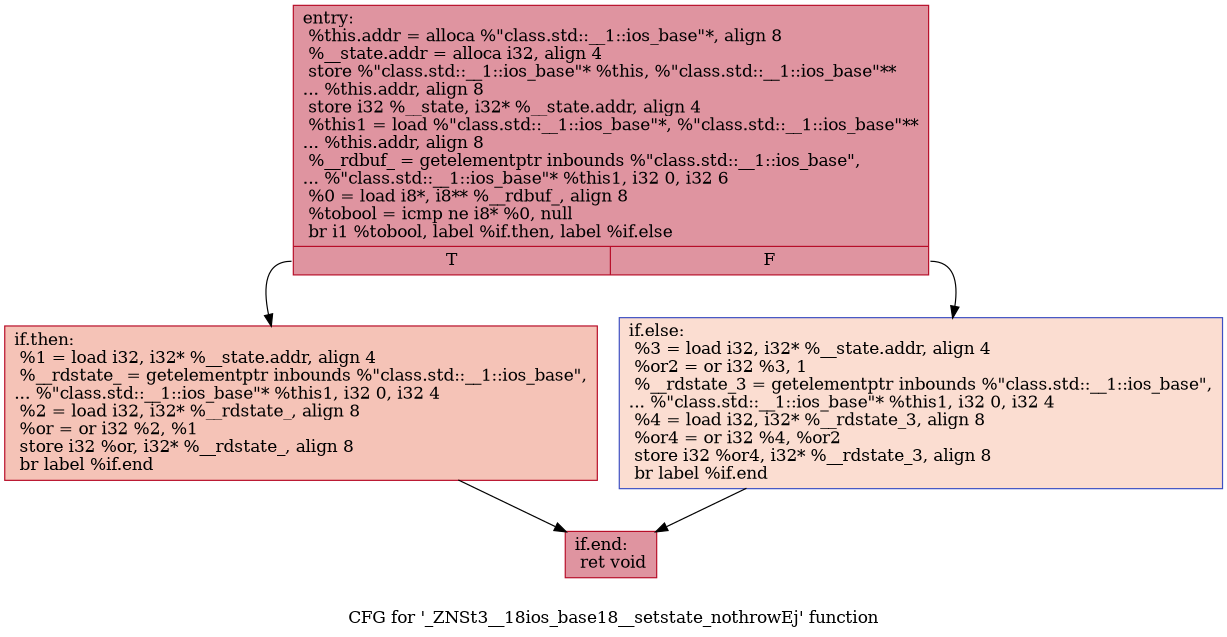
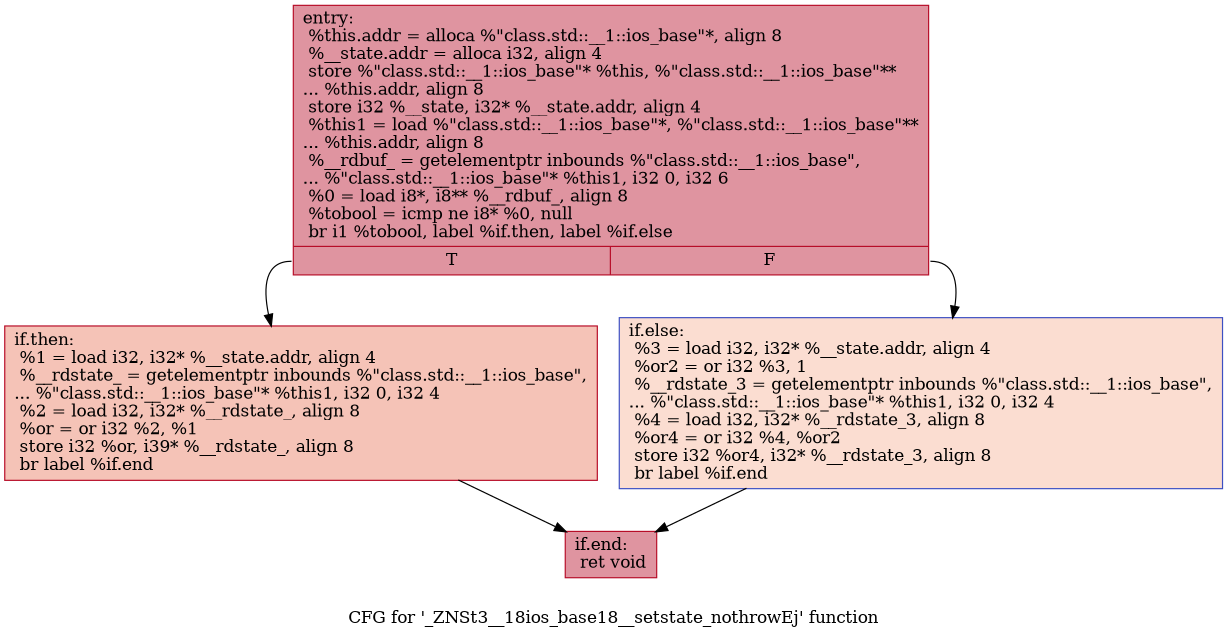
node "if.then:": text "store i32 %or, i32* %__rdstate_, align 8" -> "store i32 %or, i39* %__rdstate_, align 8"
